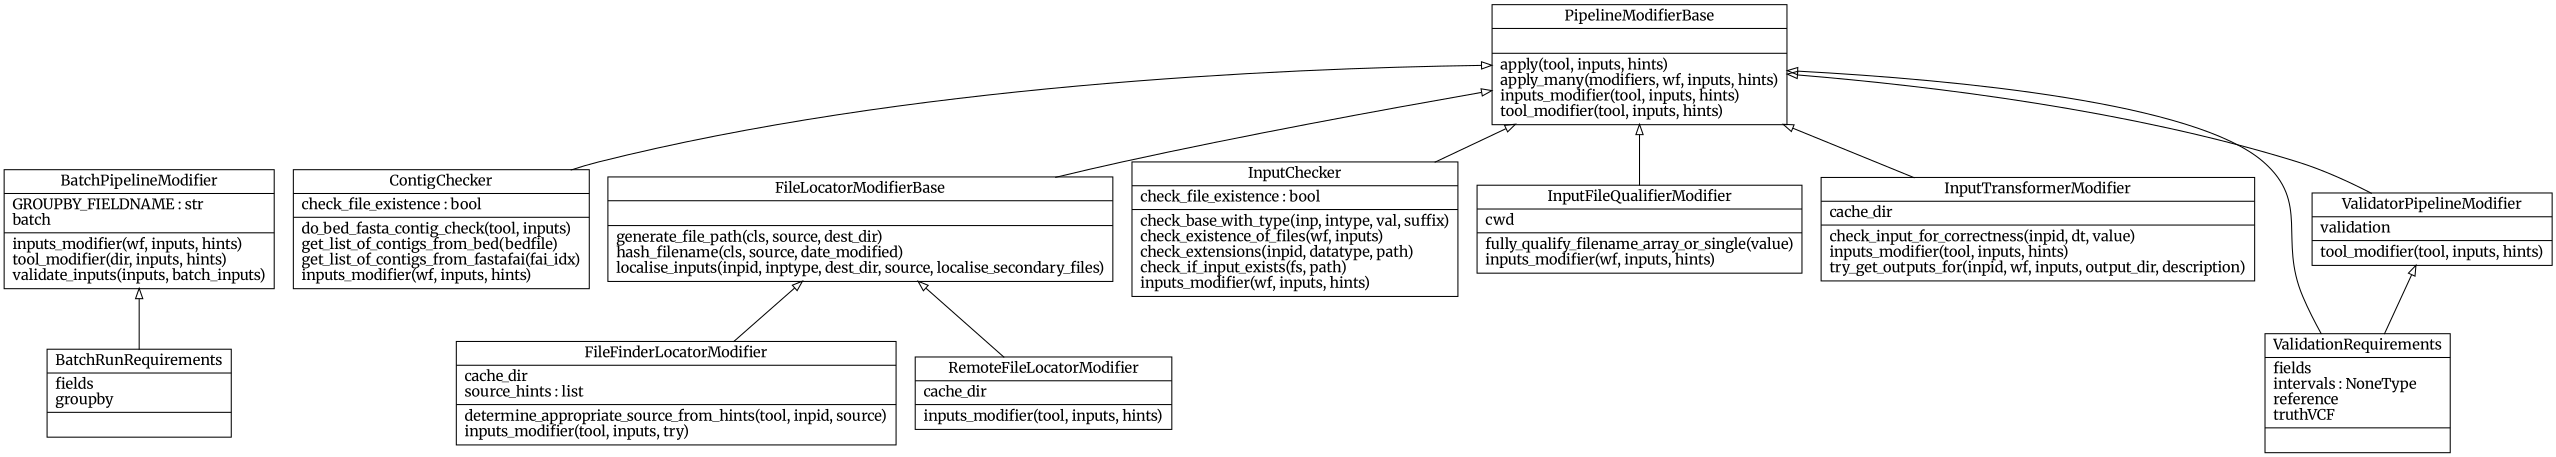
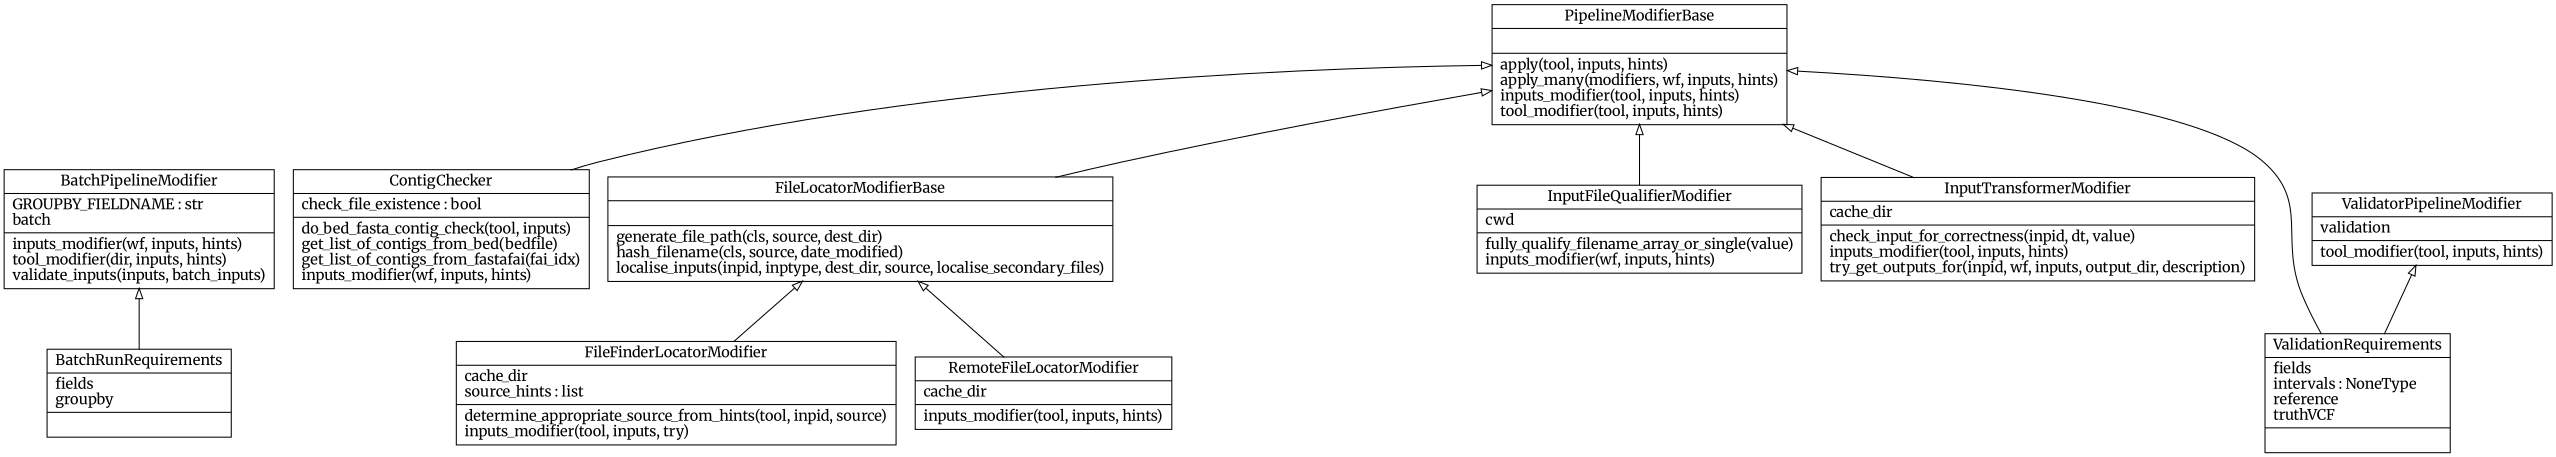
edge "ValidatorPipelineModifier" -> "PipelineModifierBase": removed
node "InputChecker": removed
